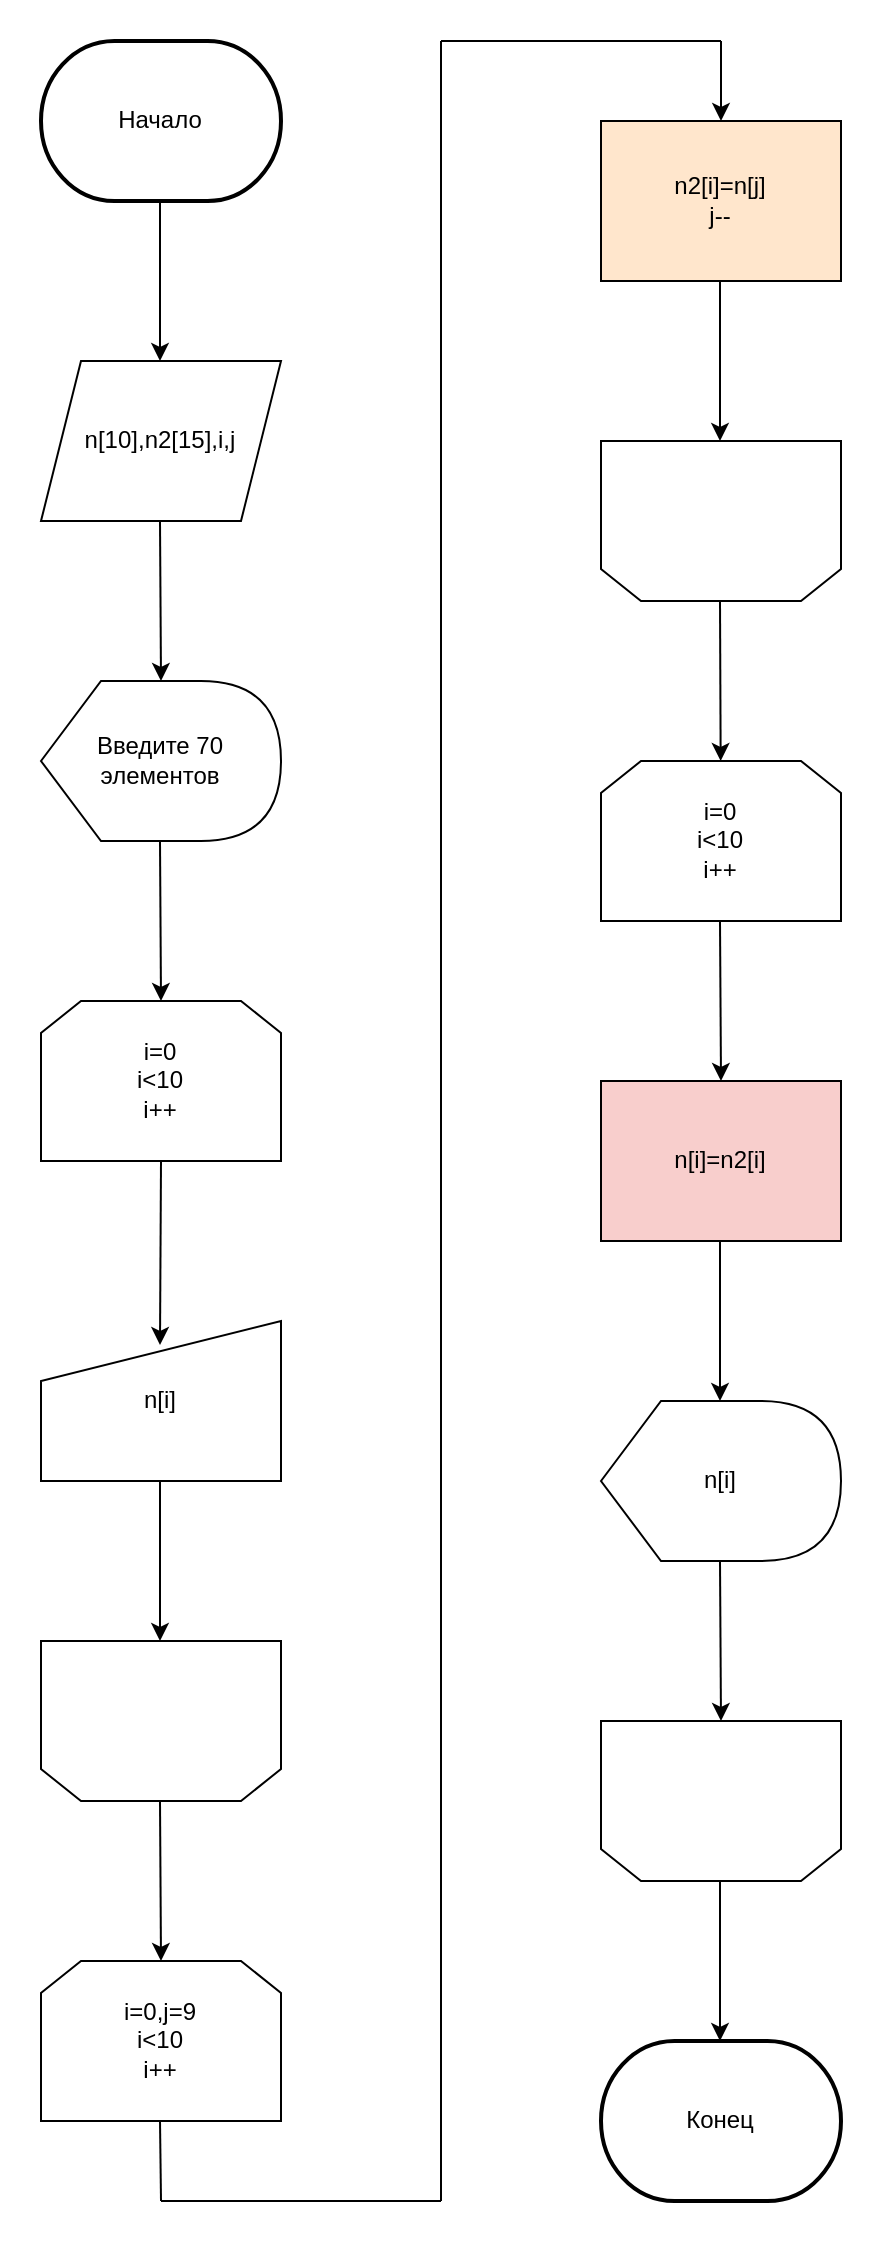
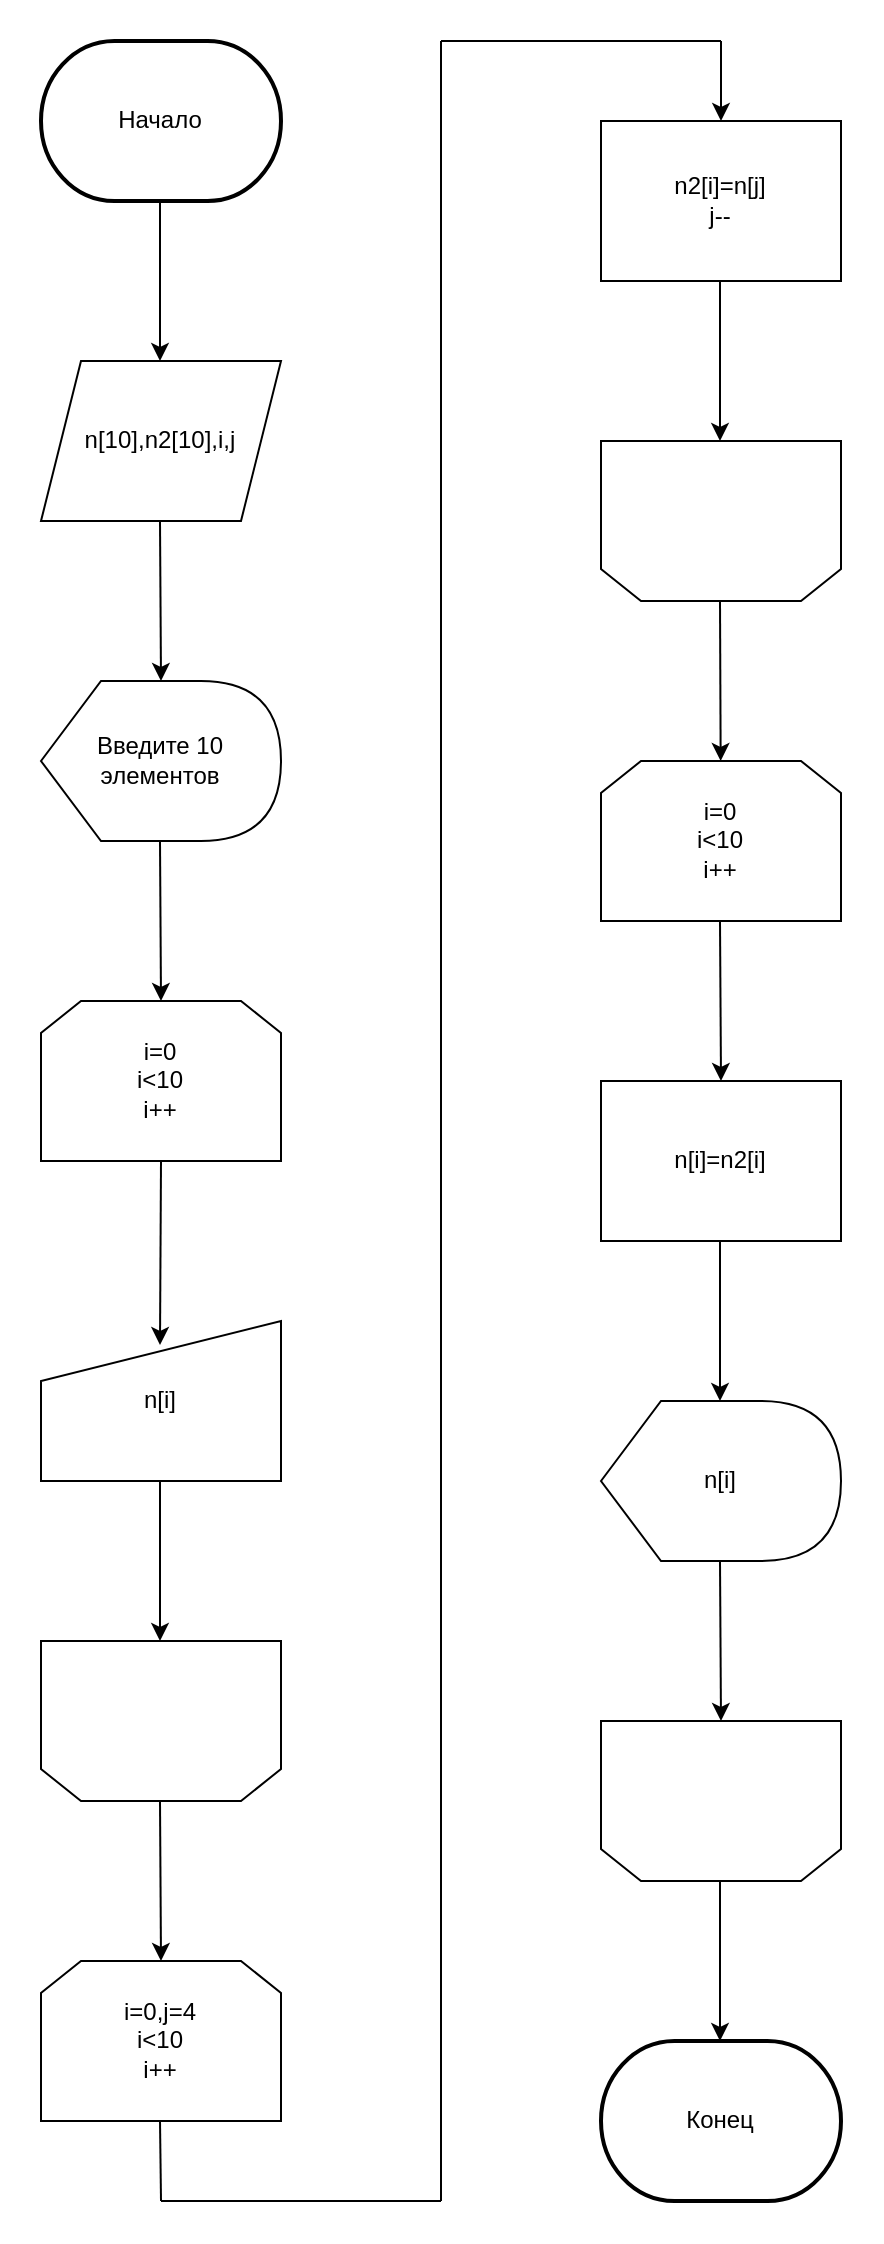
node "n2[i]=n[j] j--": fillcolor #ffe6cc -> #ffffff
node "n[10],n2[15],i,j": label "n[10],n2[15],i,j" -> "n[10],n2[10],i,j"
node "Введите 70 элементов": label "Введите 70 элементов" -> "Введите 10 элементов"
node "n[i]=n2[i]": fillcolor #f8cecc -> #ffffff
node "i=0,j=9 i<10 i++": label "i=0,j=9 i<10 i++" -> "i=0,j=4 i<10 i++"
